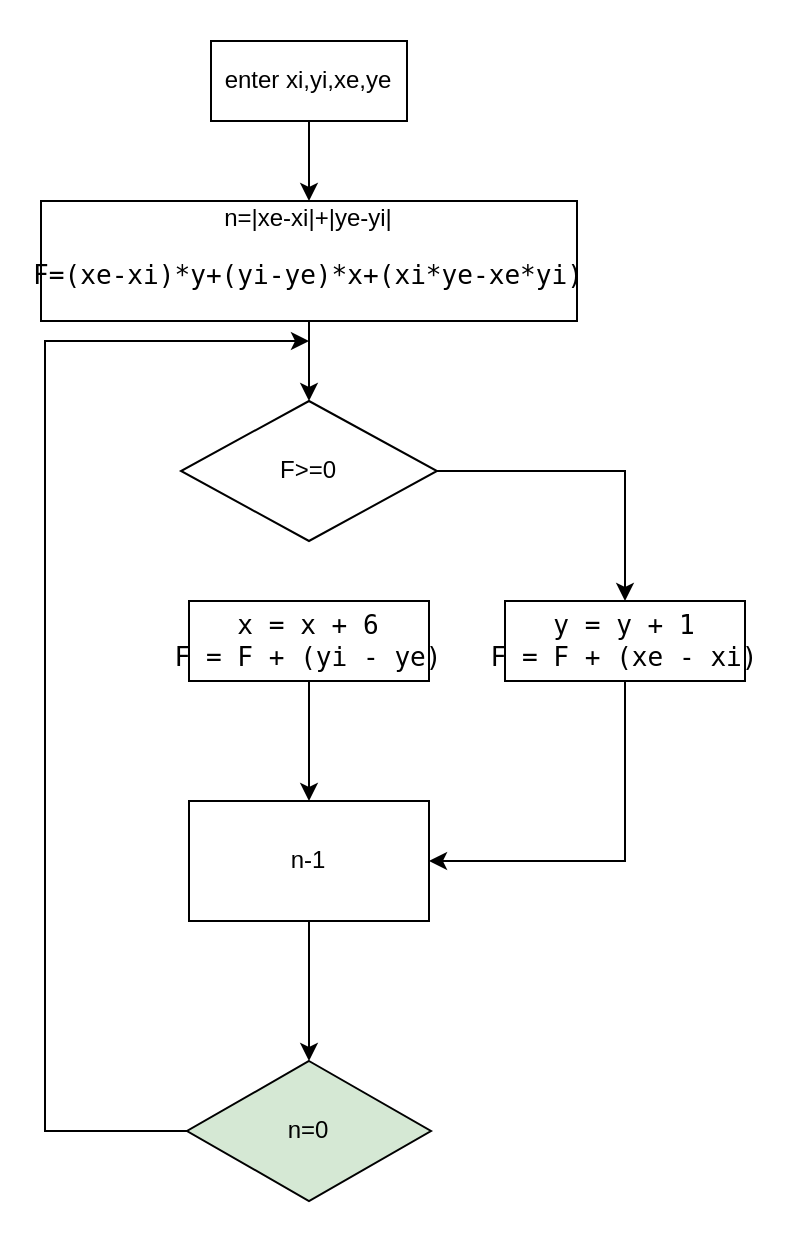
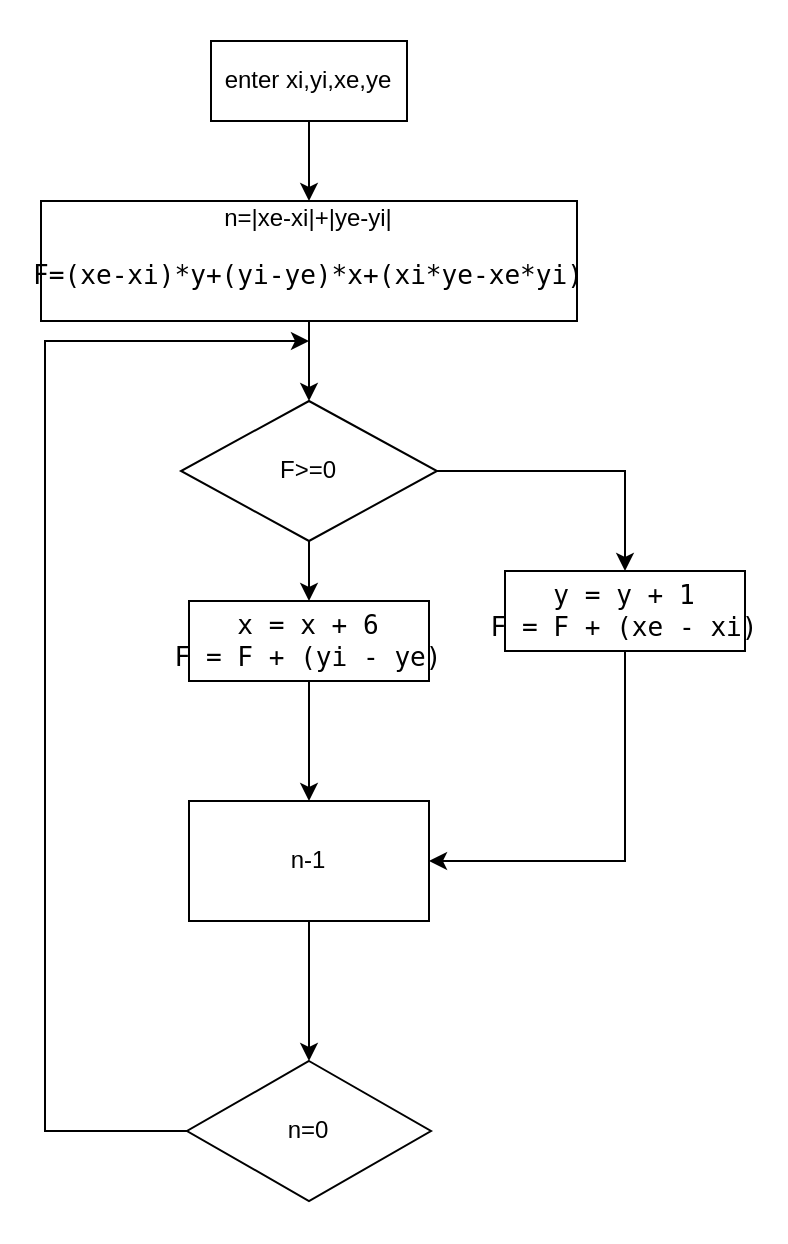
edge "F>=0" -> "x = x + 6 F = F + (yi - ye)": added
node "y = y + 1 F = F + (xe - xi)": moved (625, 641) -> (625, 611)
node "n=0": fillcolor #d5e8d4 -> #ffffff
